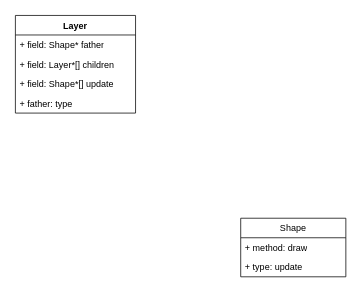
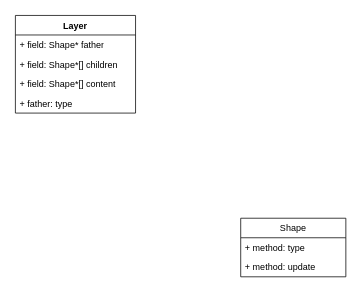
node "+ field: Layer*[] children": label "+ field: Layer*[] children" -> "+ field: Shape*[] children"
node "+ field: Shape*[] update": label "+ field: Shape*[] update" -> "+ field: Shape*[] content"
node "+ method: draw": label "+ method: draw" -> "+ method: type"
node "+ type: update": label "+ type: update" -> "+ method: update"
